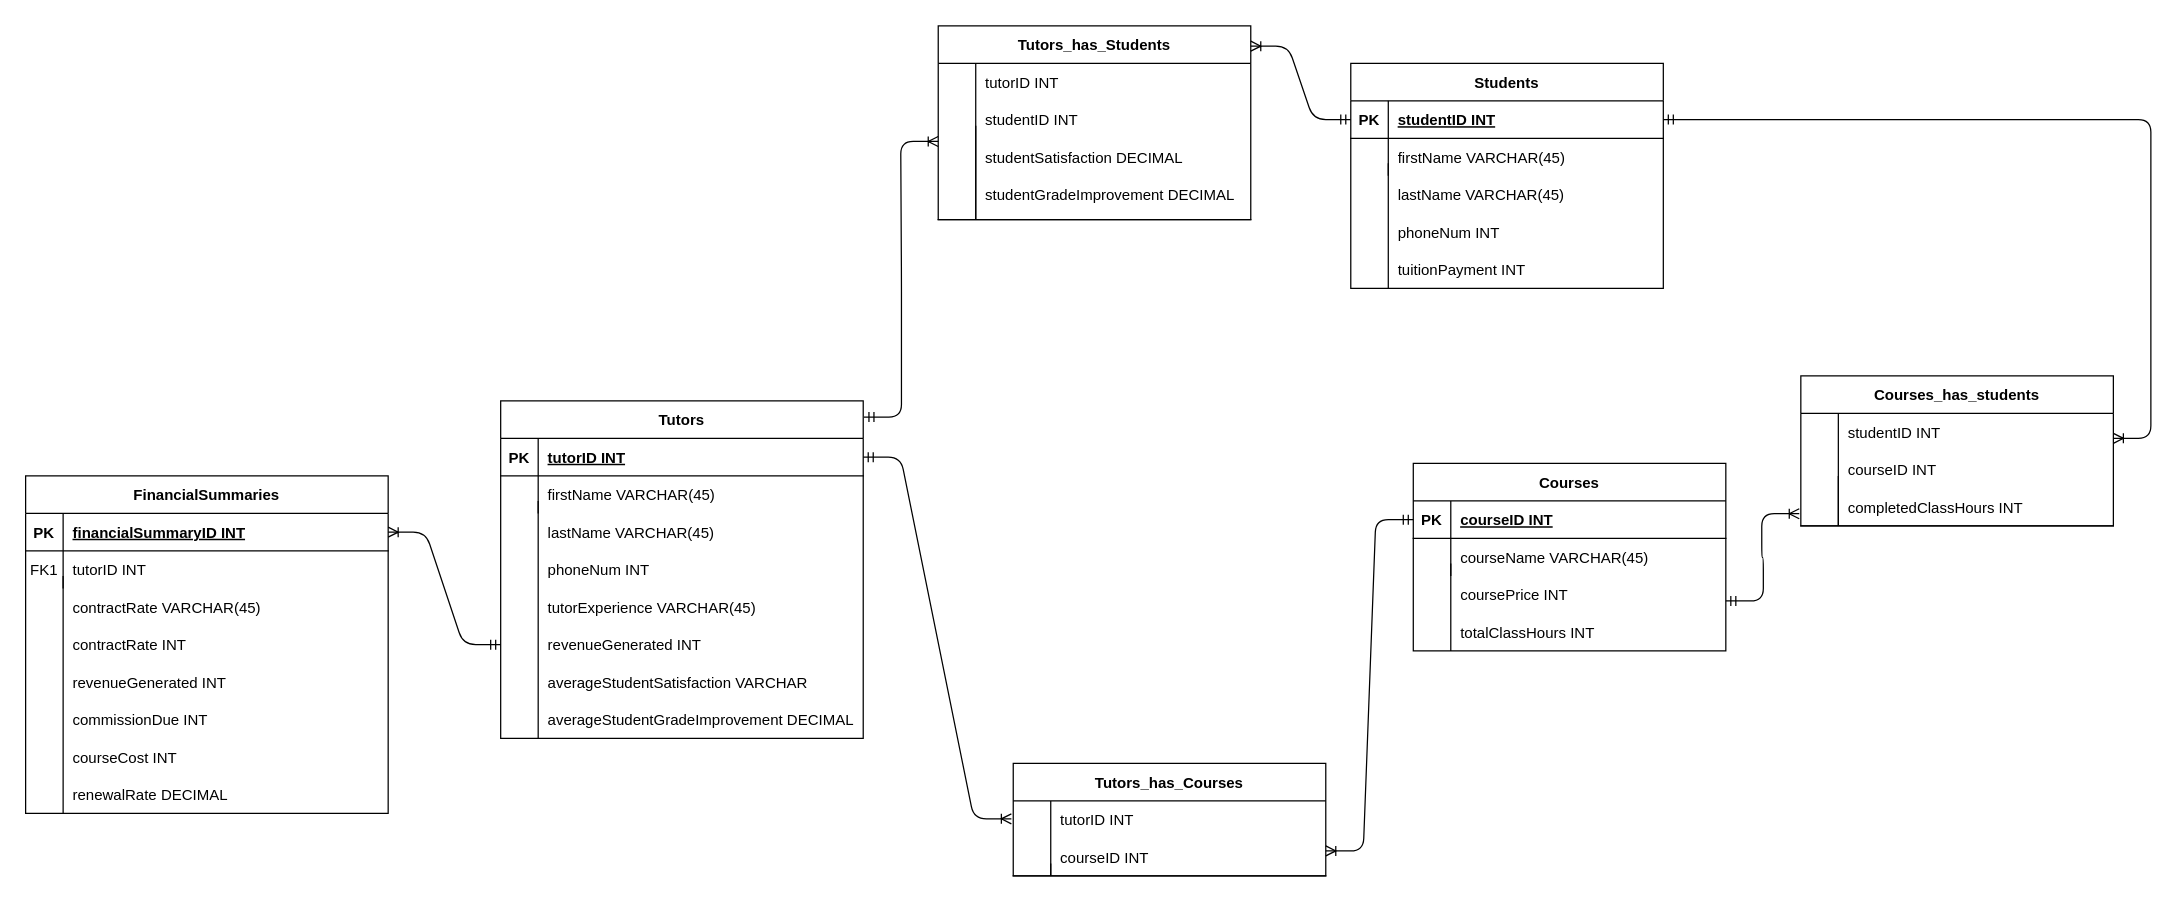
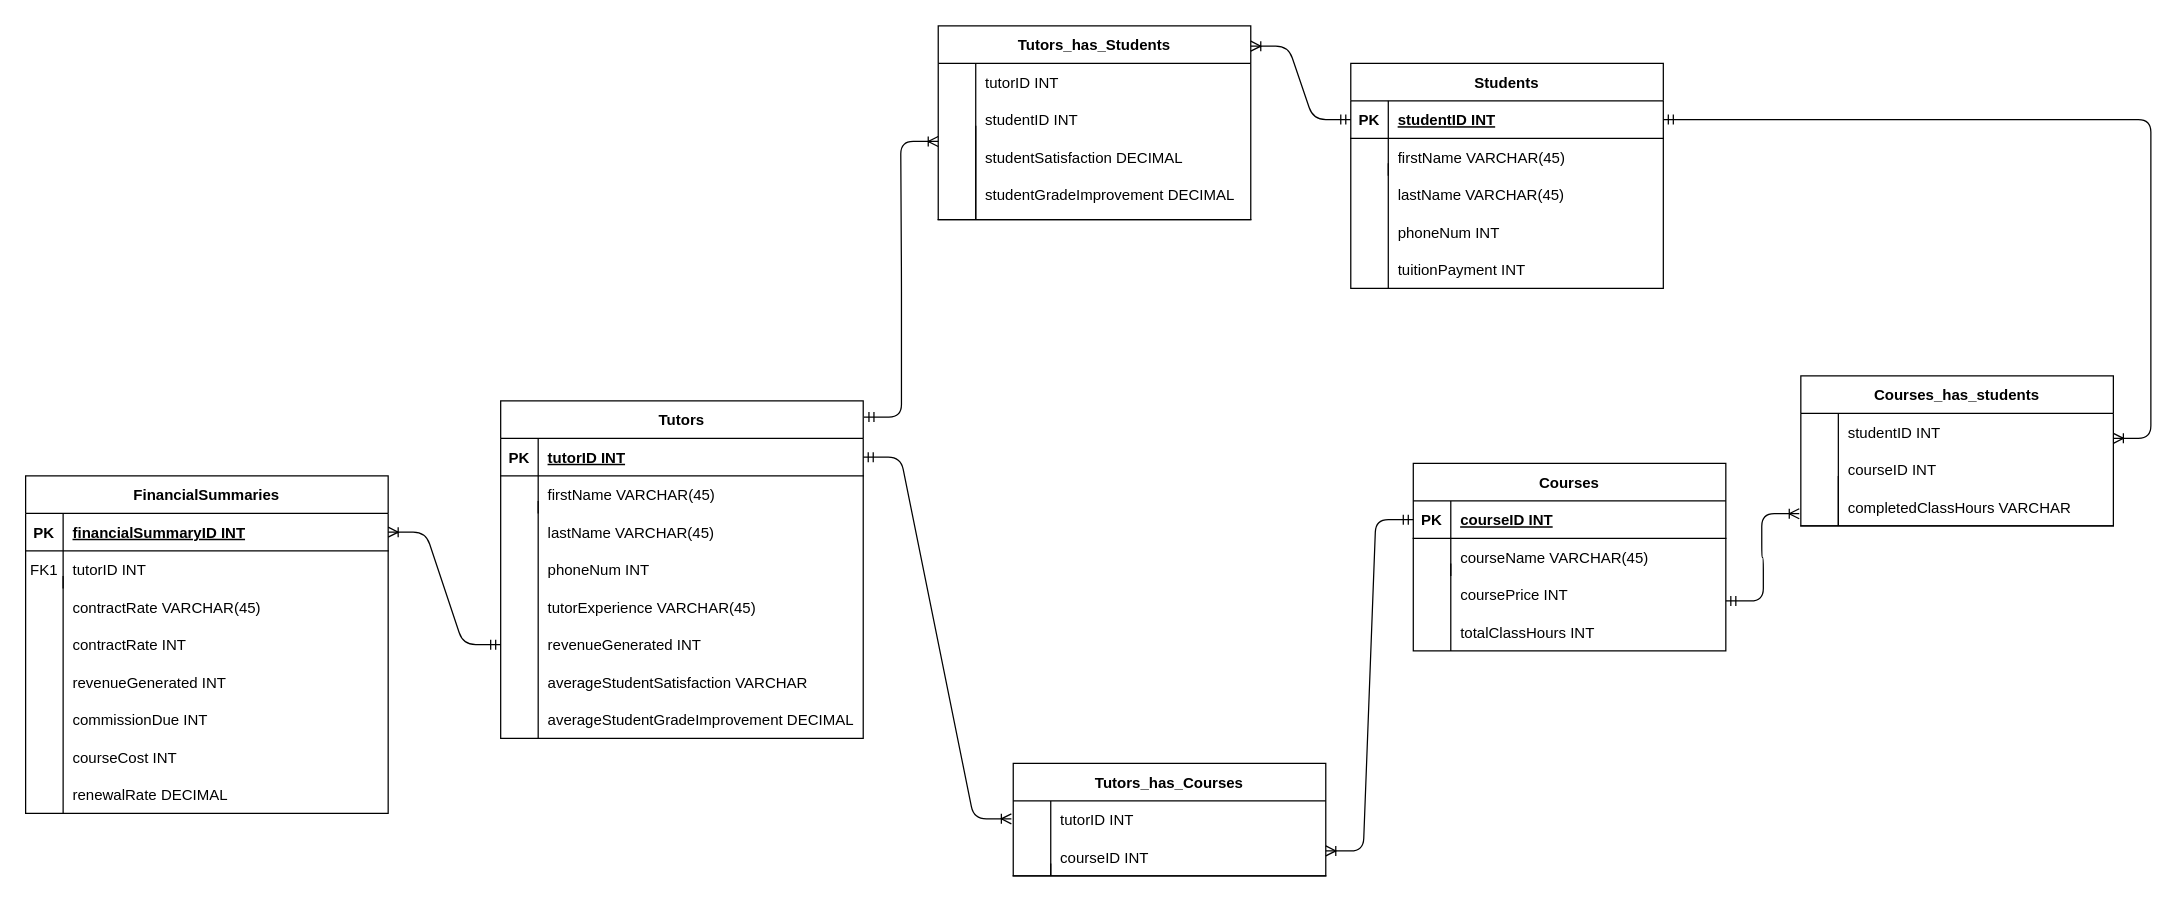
node "completedClassHours INT": label "completedClassHours INT" -> "completedClassHours VARCHAR"
